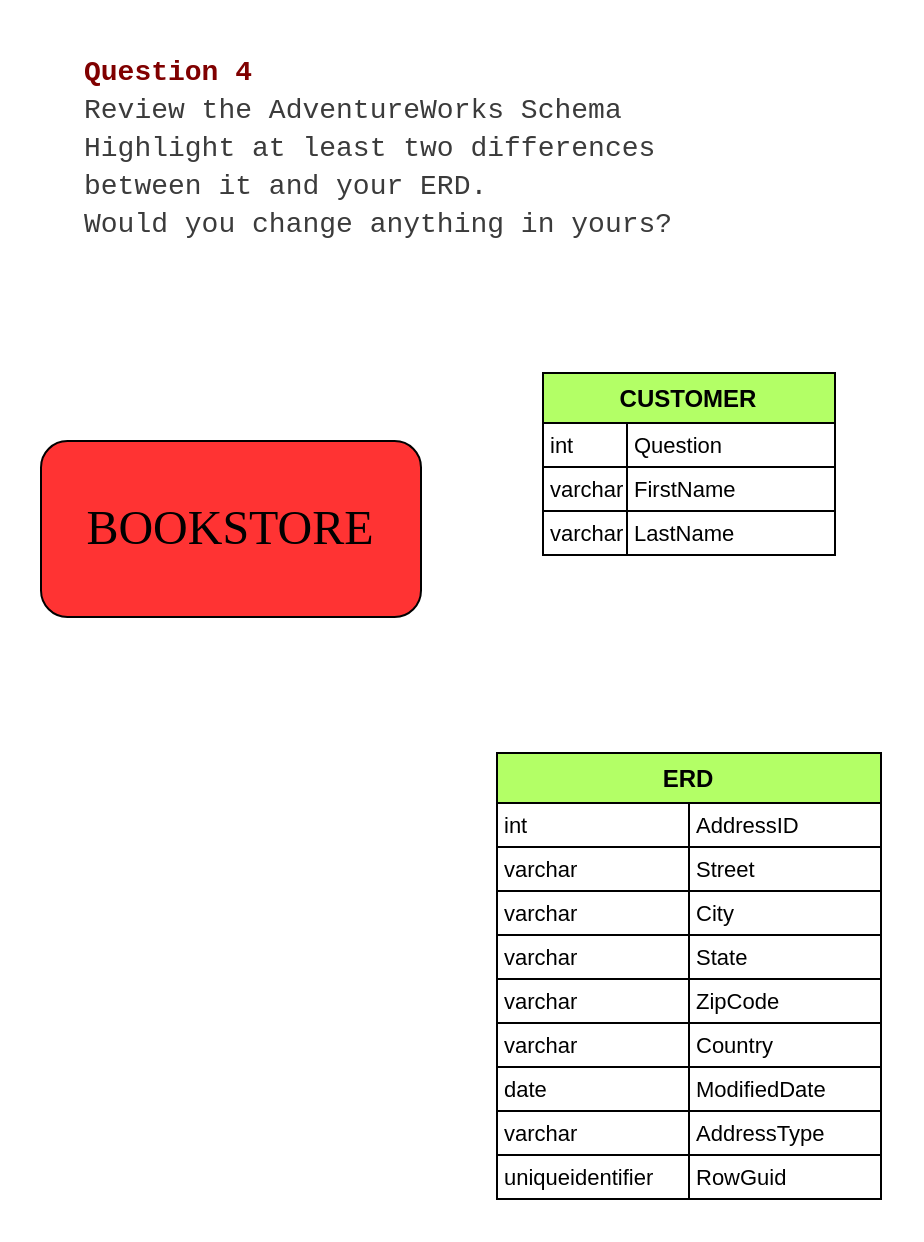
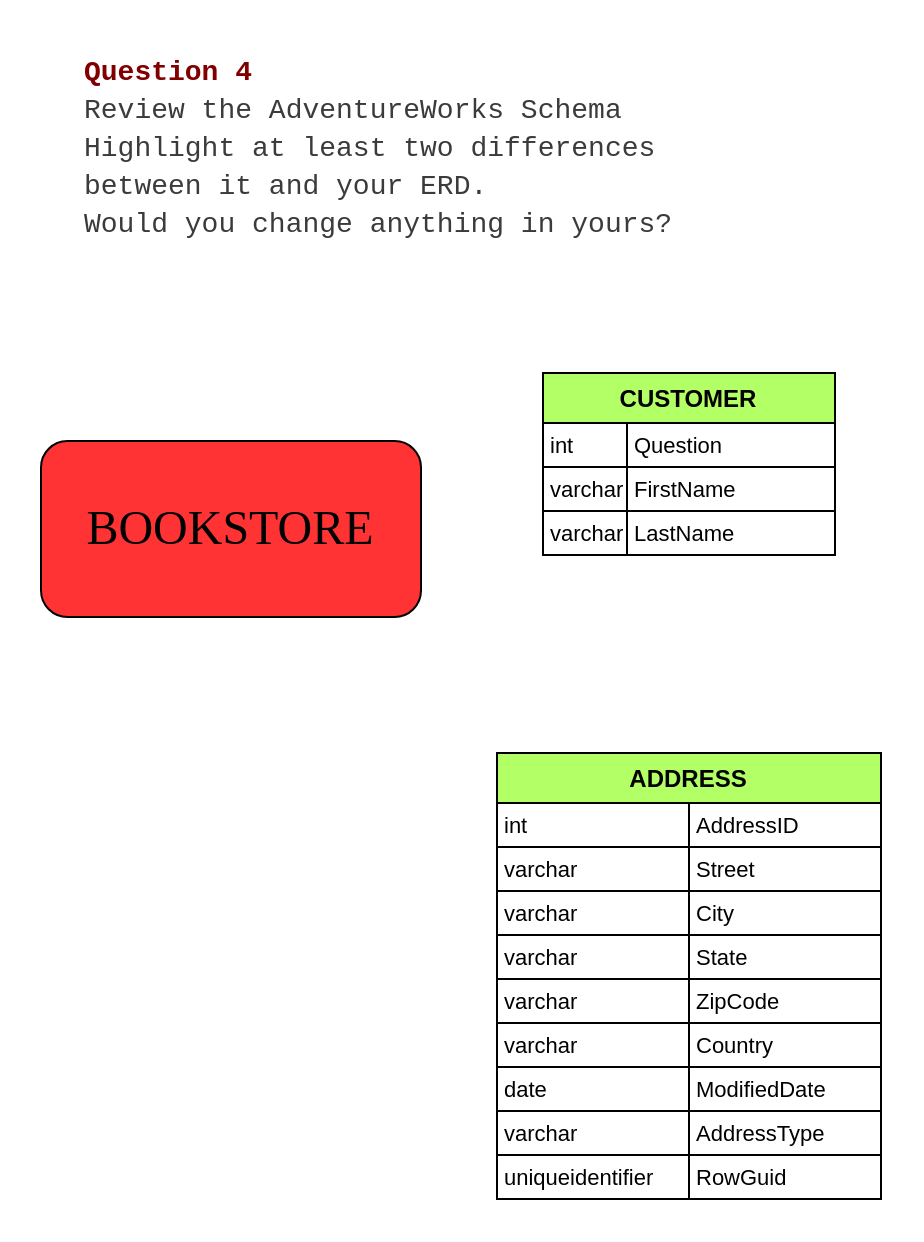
node "ERD": label "ERD" -> "ADDRESS"
